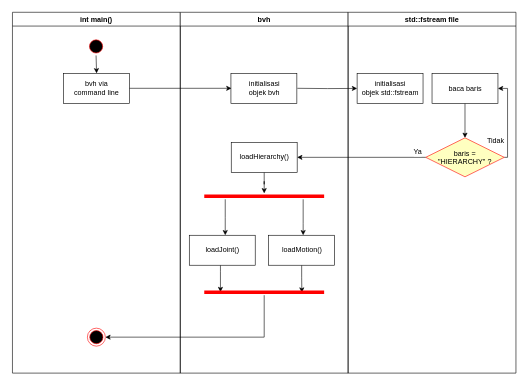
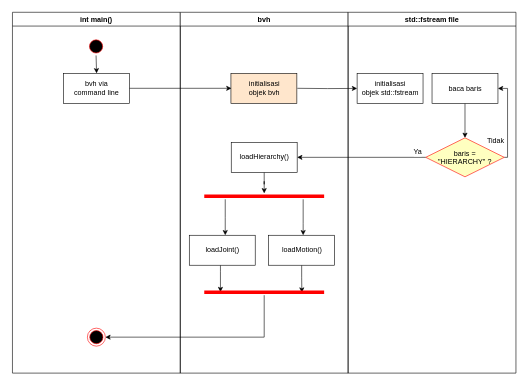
node "initialisasi objek bvh": fillcolor #ffffff -> #ffe6cc
